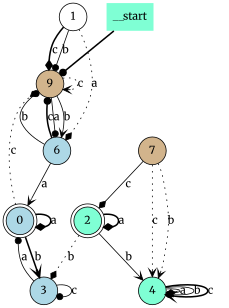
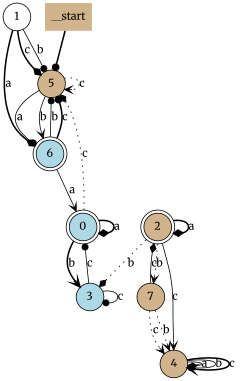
node "__start": fillcolor aquamarine -> tan
edge "1" -> "6": style dotted -> bold
node "9": label "9" -> "5"
node "6": shape circle -> doublecircle
node "2": fillcolor aquamarine -> tan
edge "3" -> "0": label "a" -> "c"
edge "2" -> "4": label "b" -> "c"
edge "2" -> "7": added, label "b"
node "4": fillcolor aquamarine -> tan
